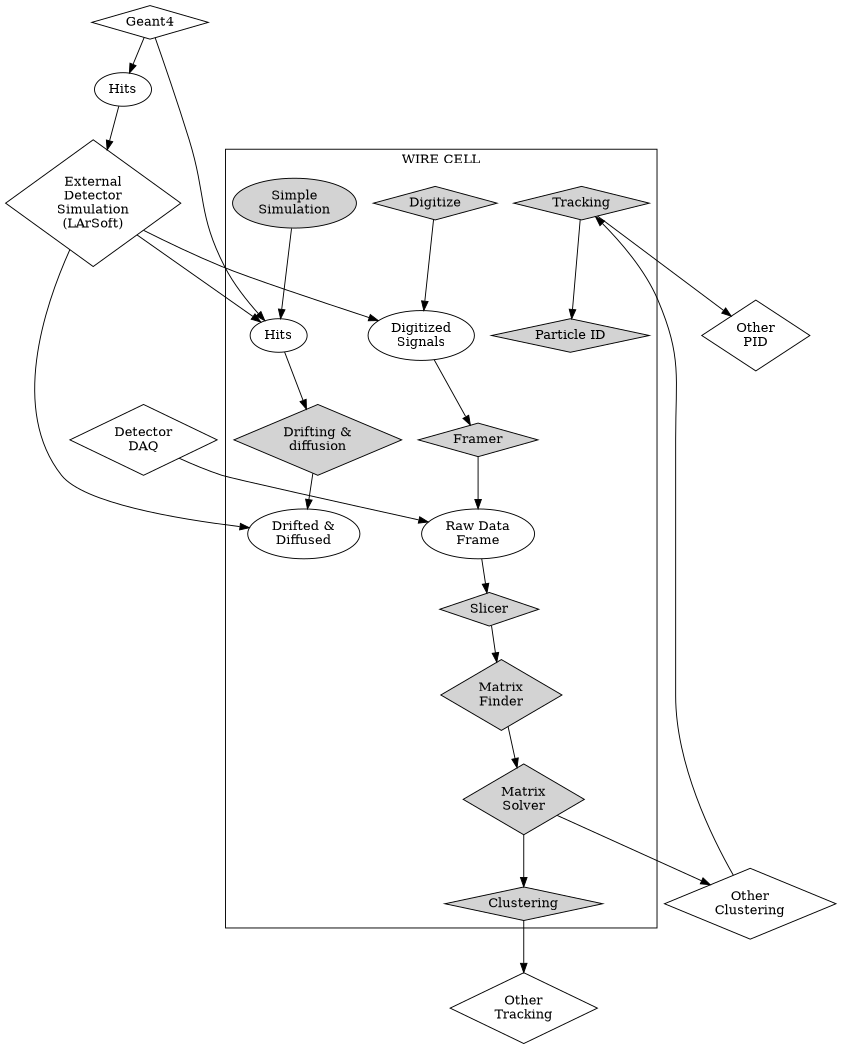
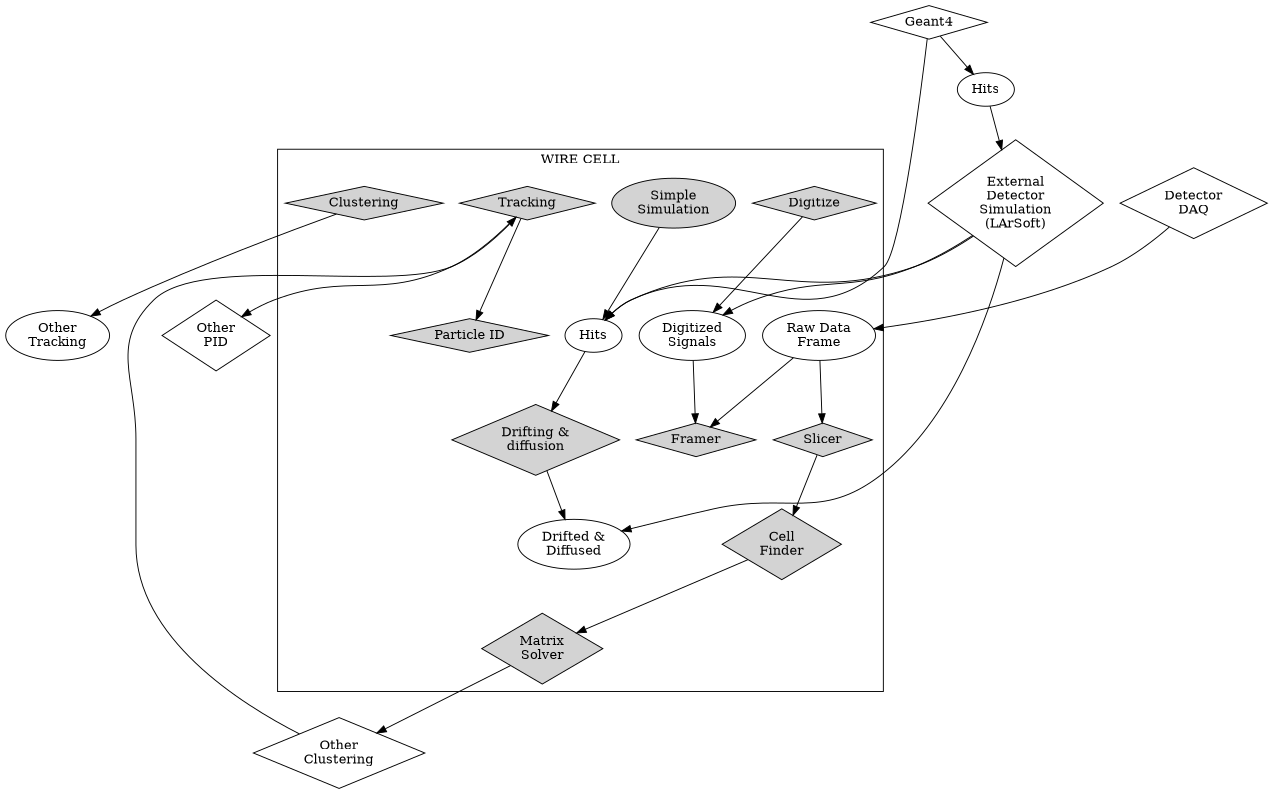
edge "Framer" -> "Raw Data Frame": reversed
node "Matrix Finder": label "Matrix Finder" -> "Cell Finder"
edge "Matrix Solver" -> "Clustering": removed
node "Other Tracking": shape diamond -> ellipse
